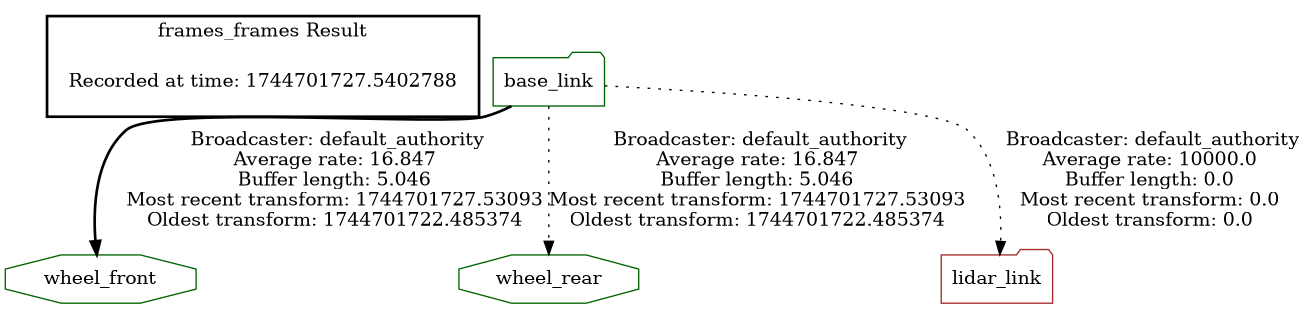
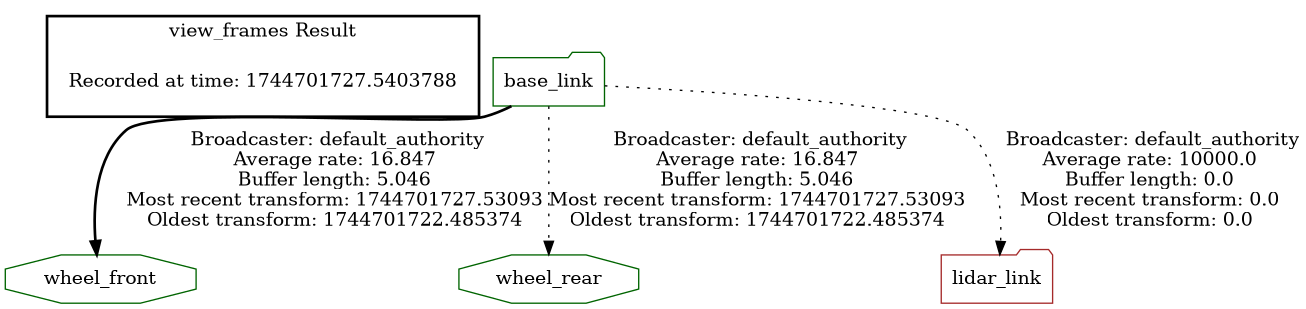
cluster "frames_frames Result": label "frames_frames Result" -> "view_frames Result"
node "Recorded at time: 1744701727.5402788": label "Recorded at time: 1744701727.5402788" -> "Recorded at time: 1744701727.5403788"
